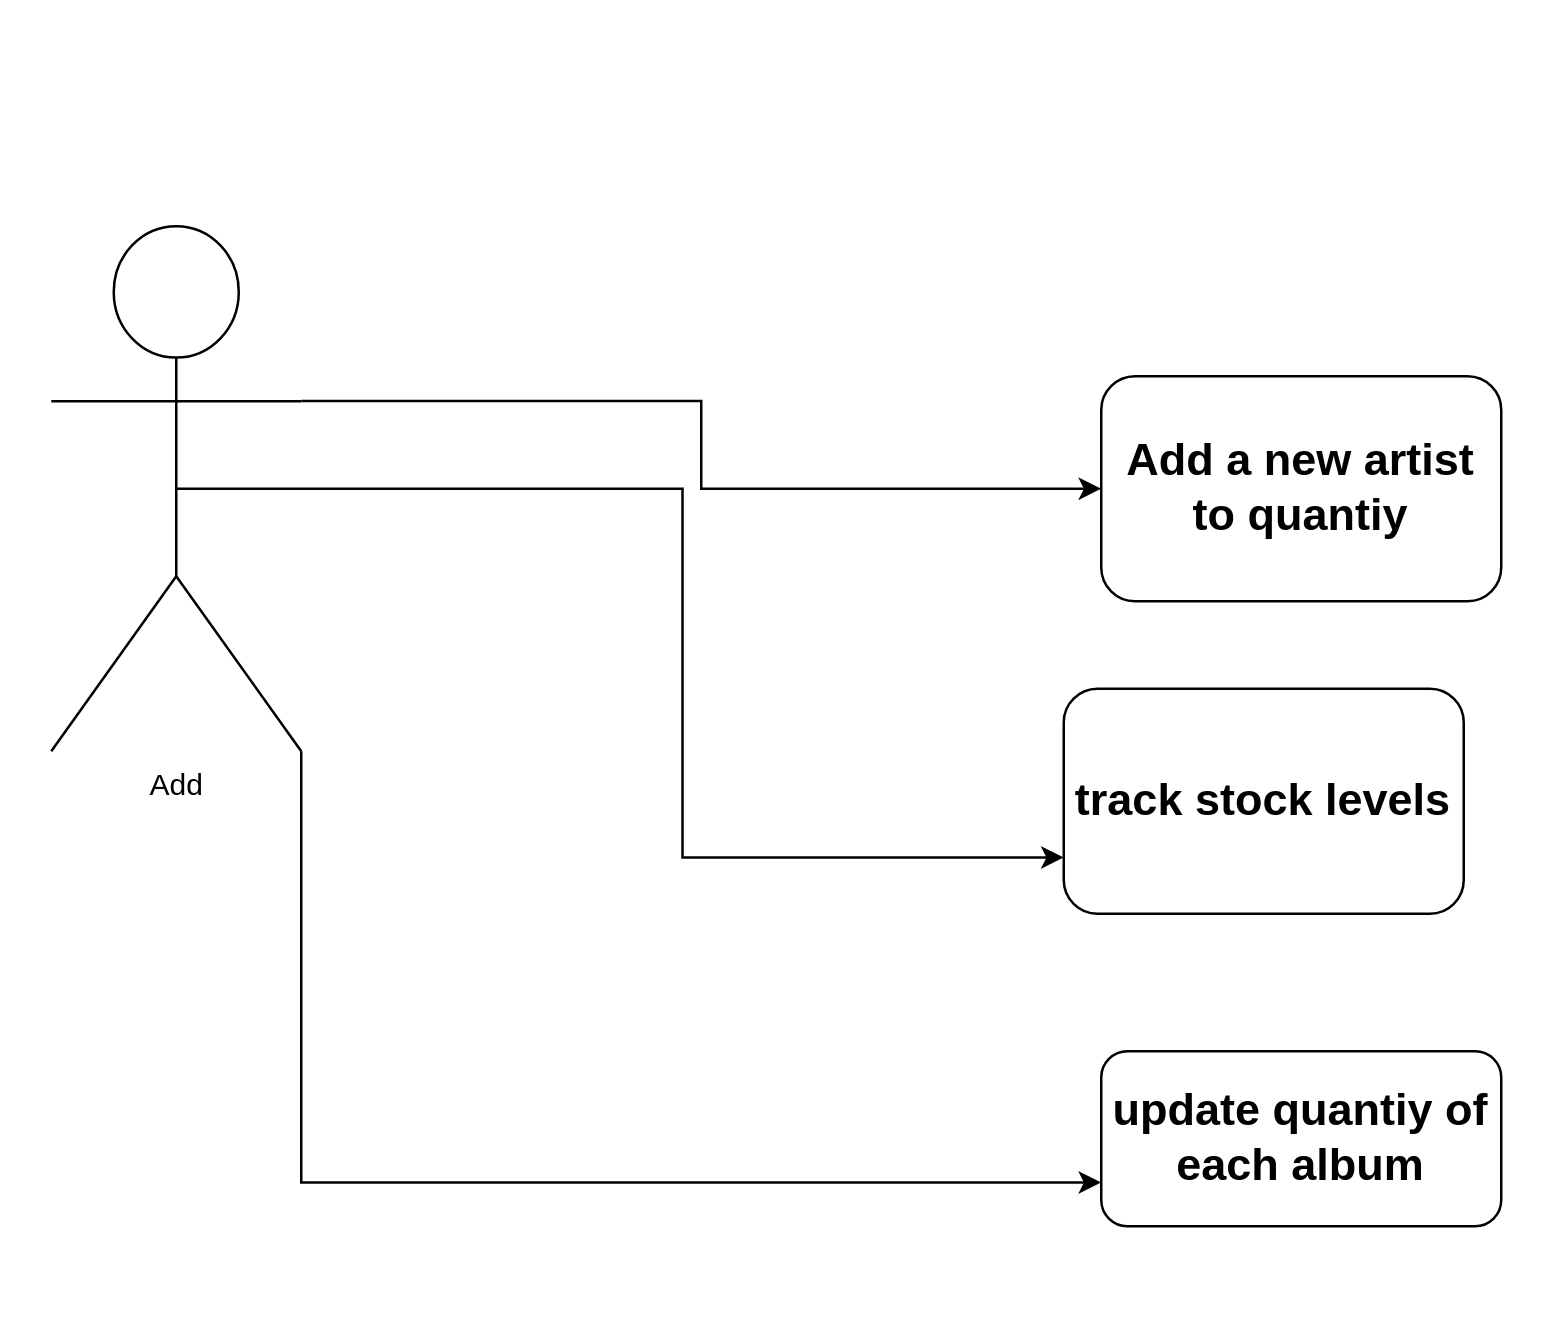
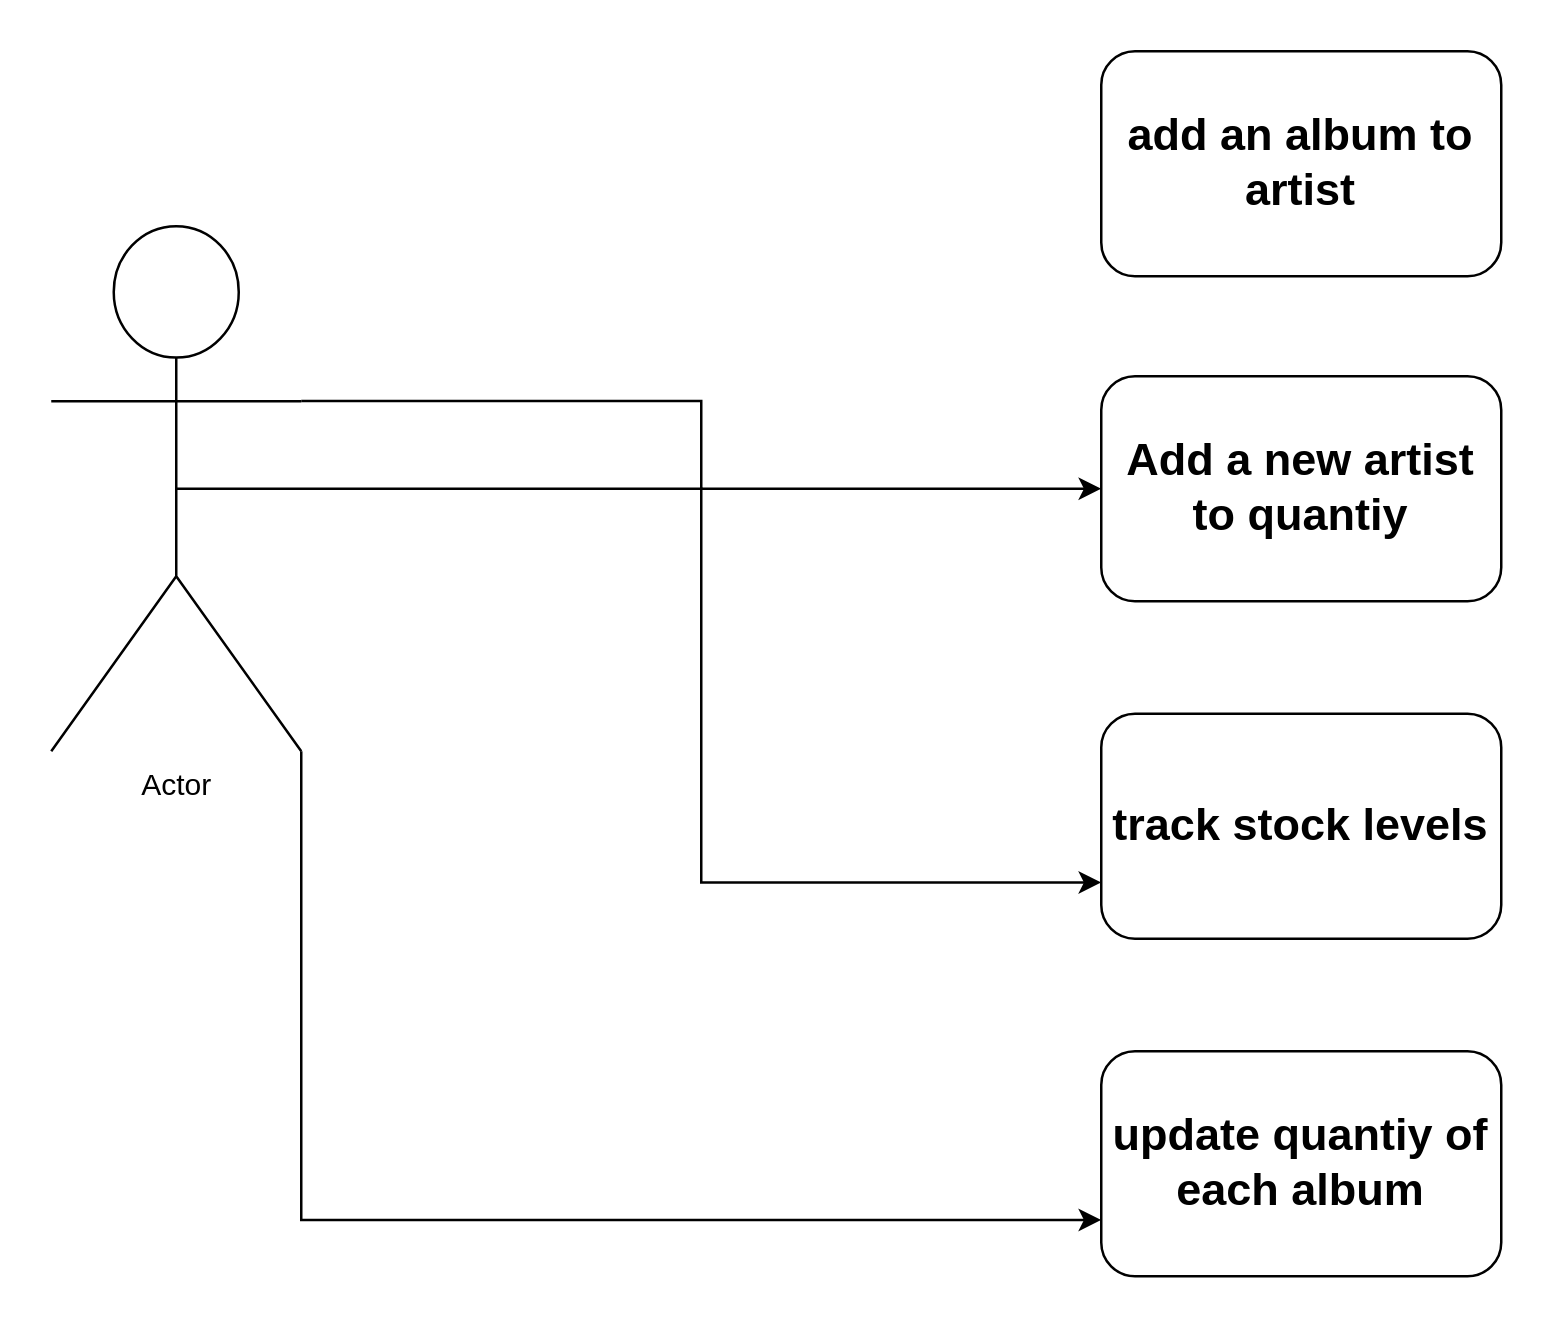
node "add an album to artist": added
node "Add": label "Add" -> "Actor"
node "track stock levels": moved (1264, 801) -> (1301, 826)
node "update quantiy of each album": size 400x175 -> 400x225
